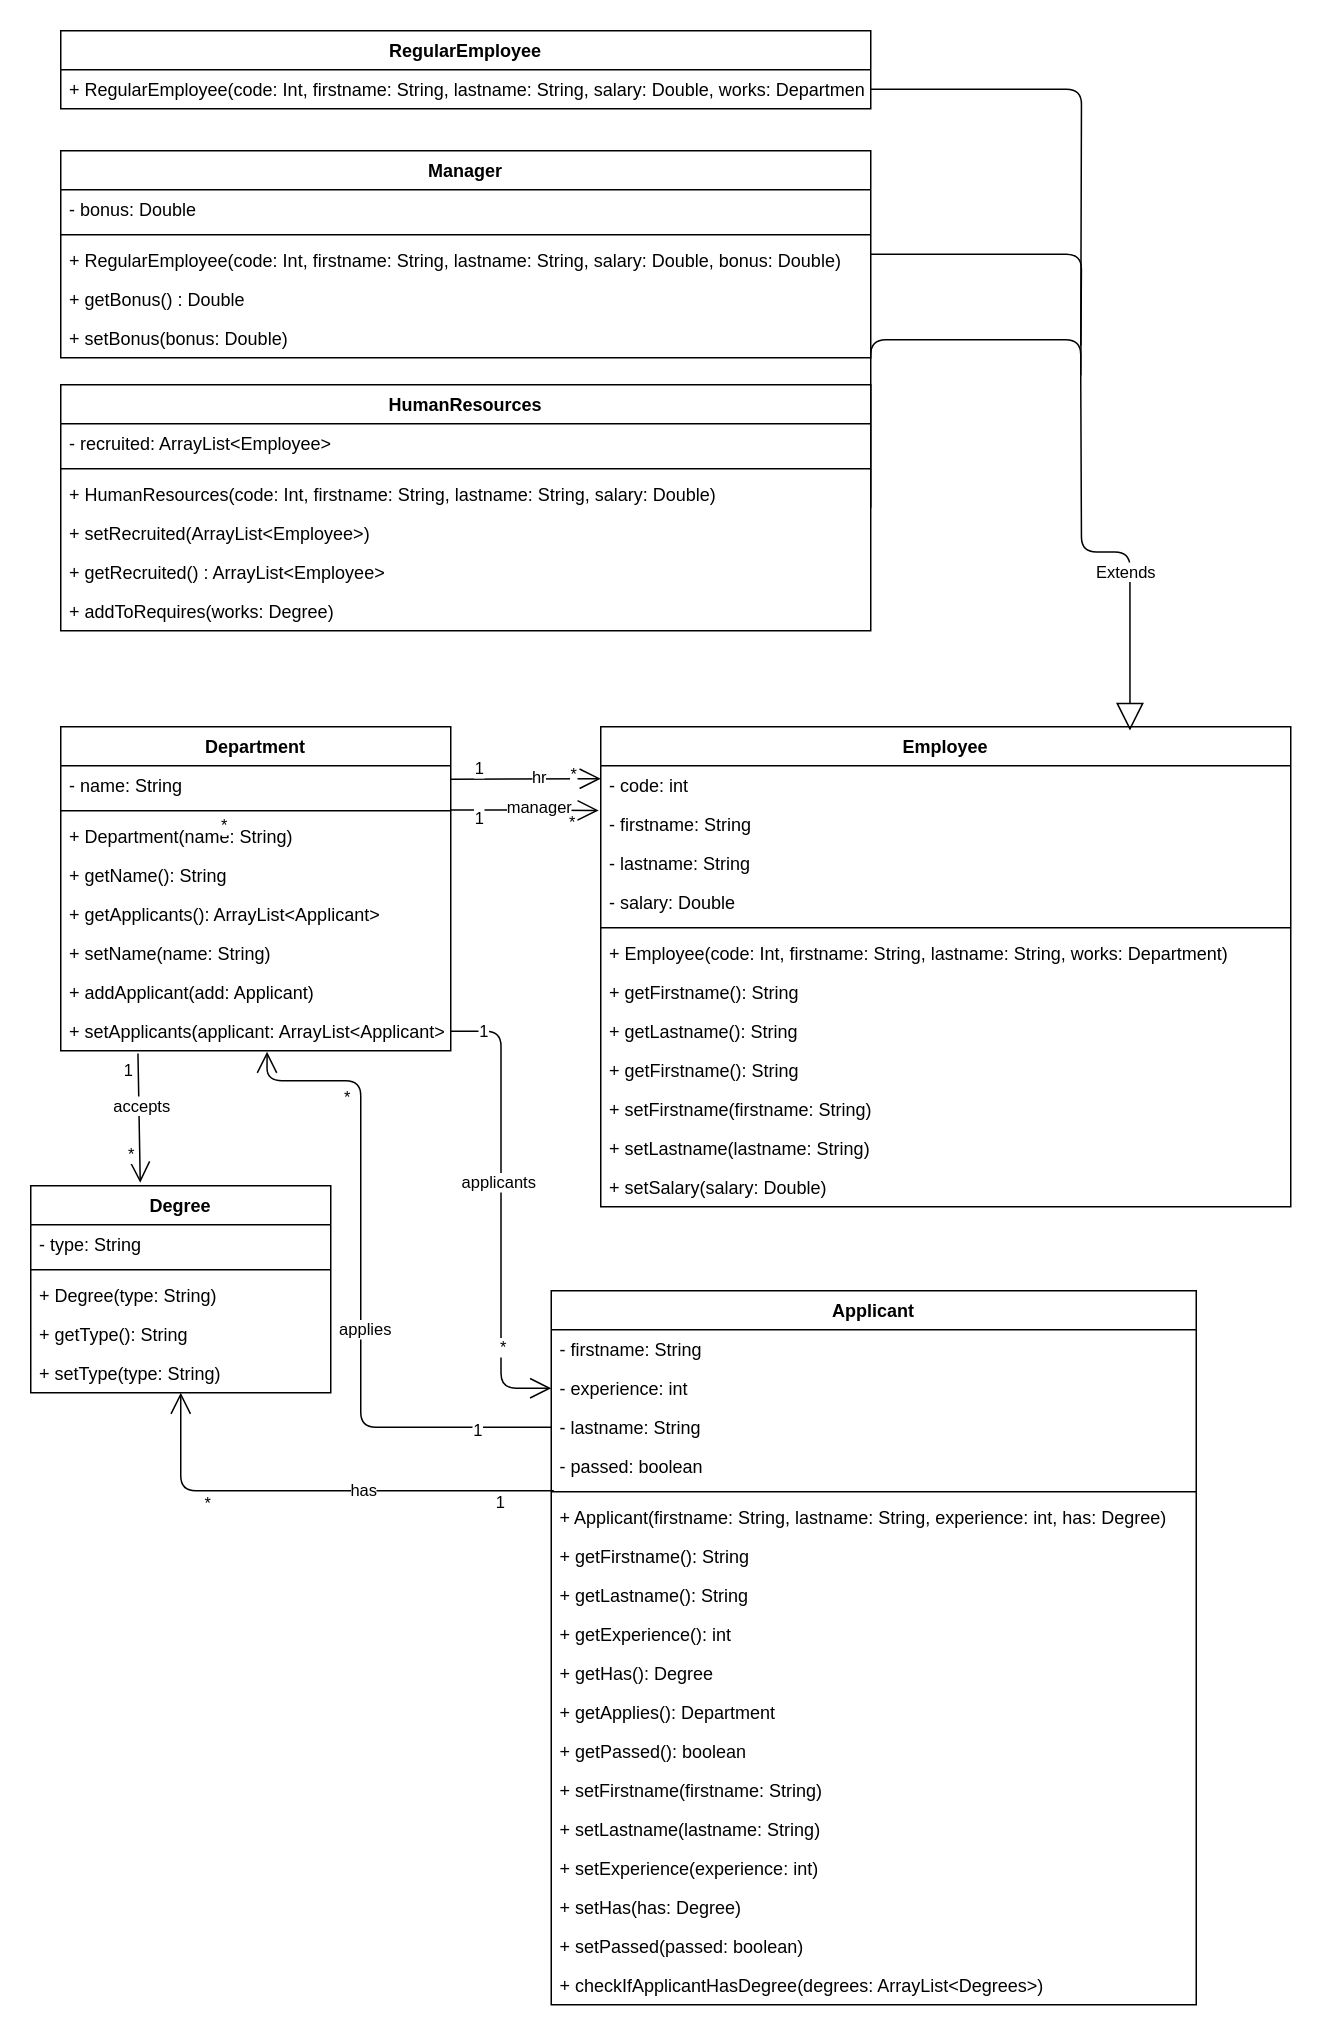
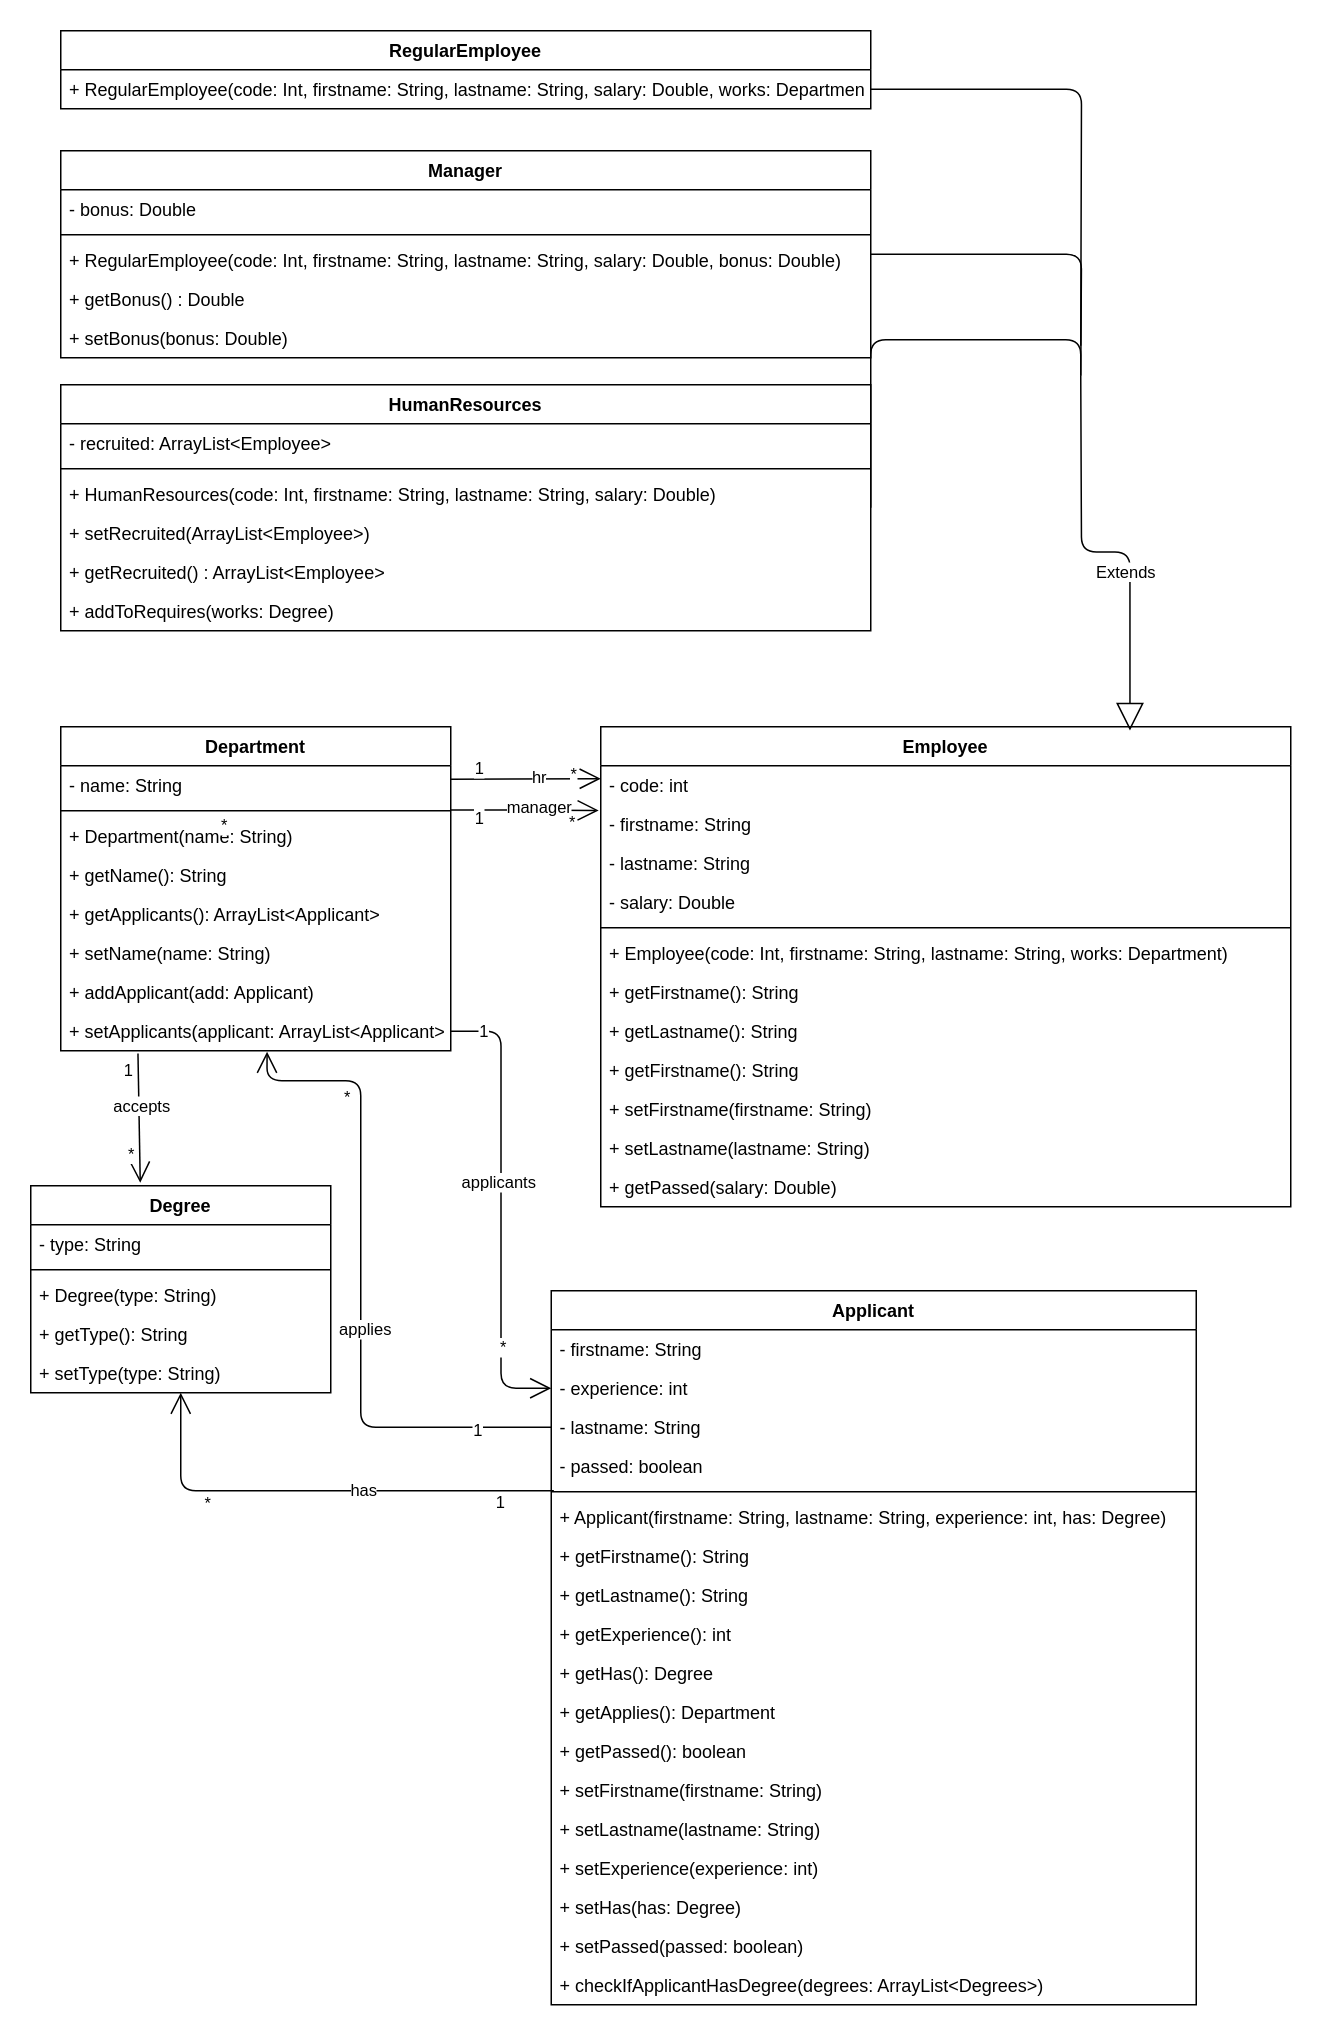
node "+ setSalary(salary: Double)": label "+ setSalary(salary: Double)" -> "+ getPassed(salary: Double)"
